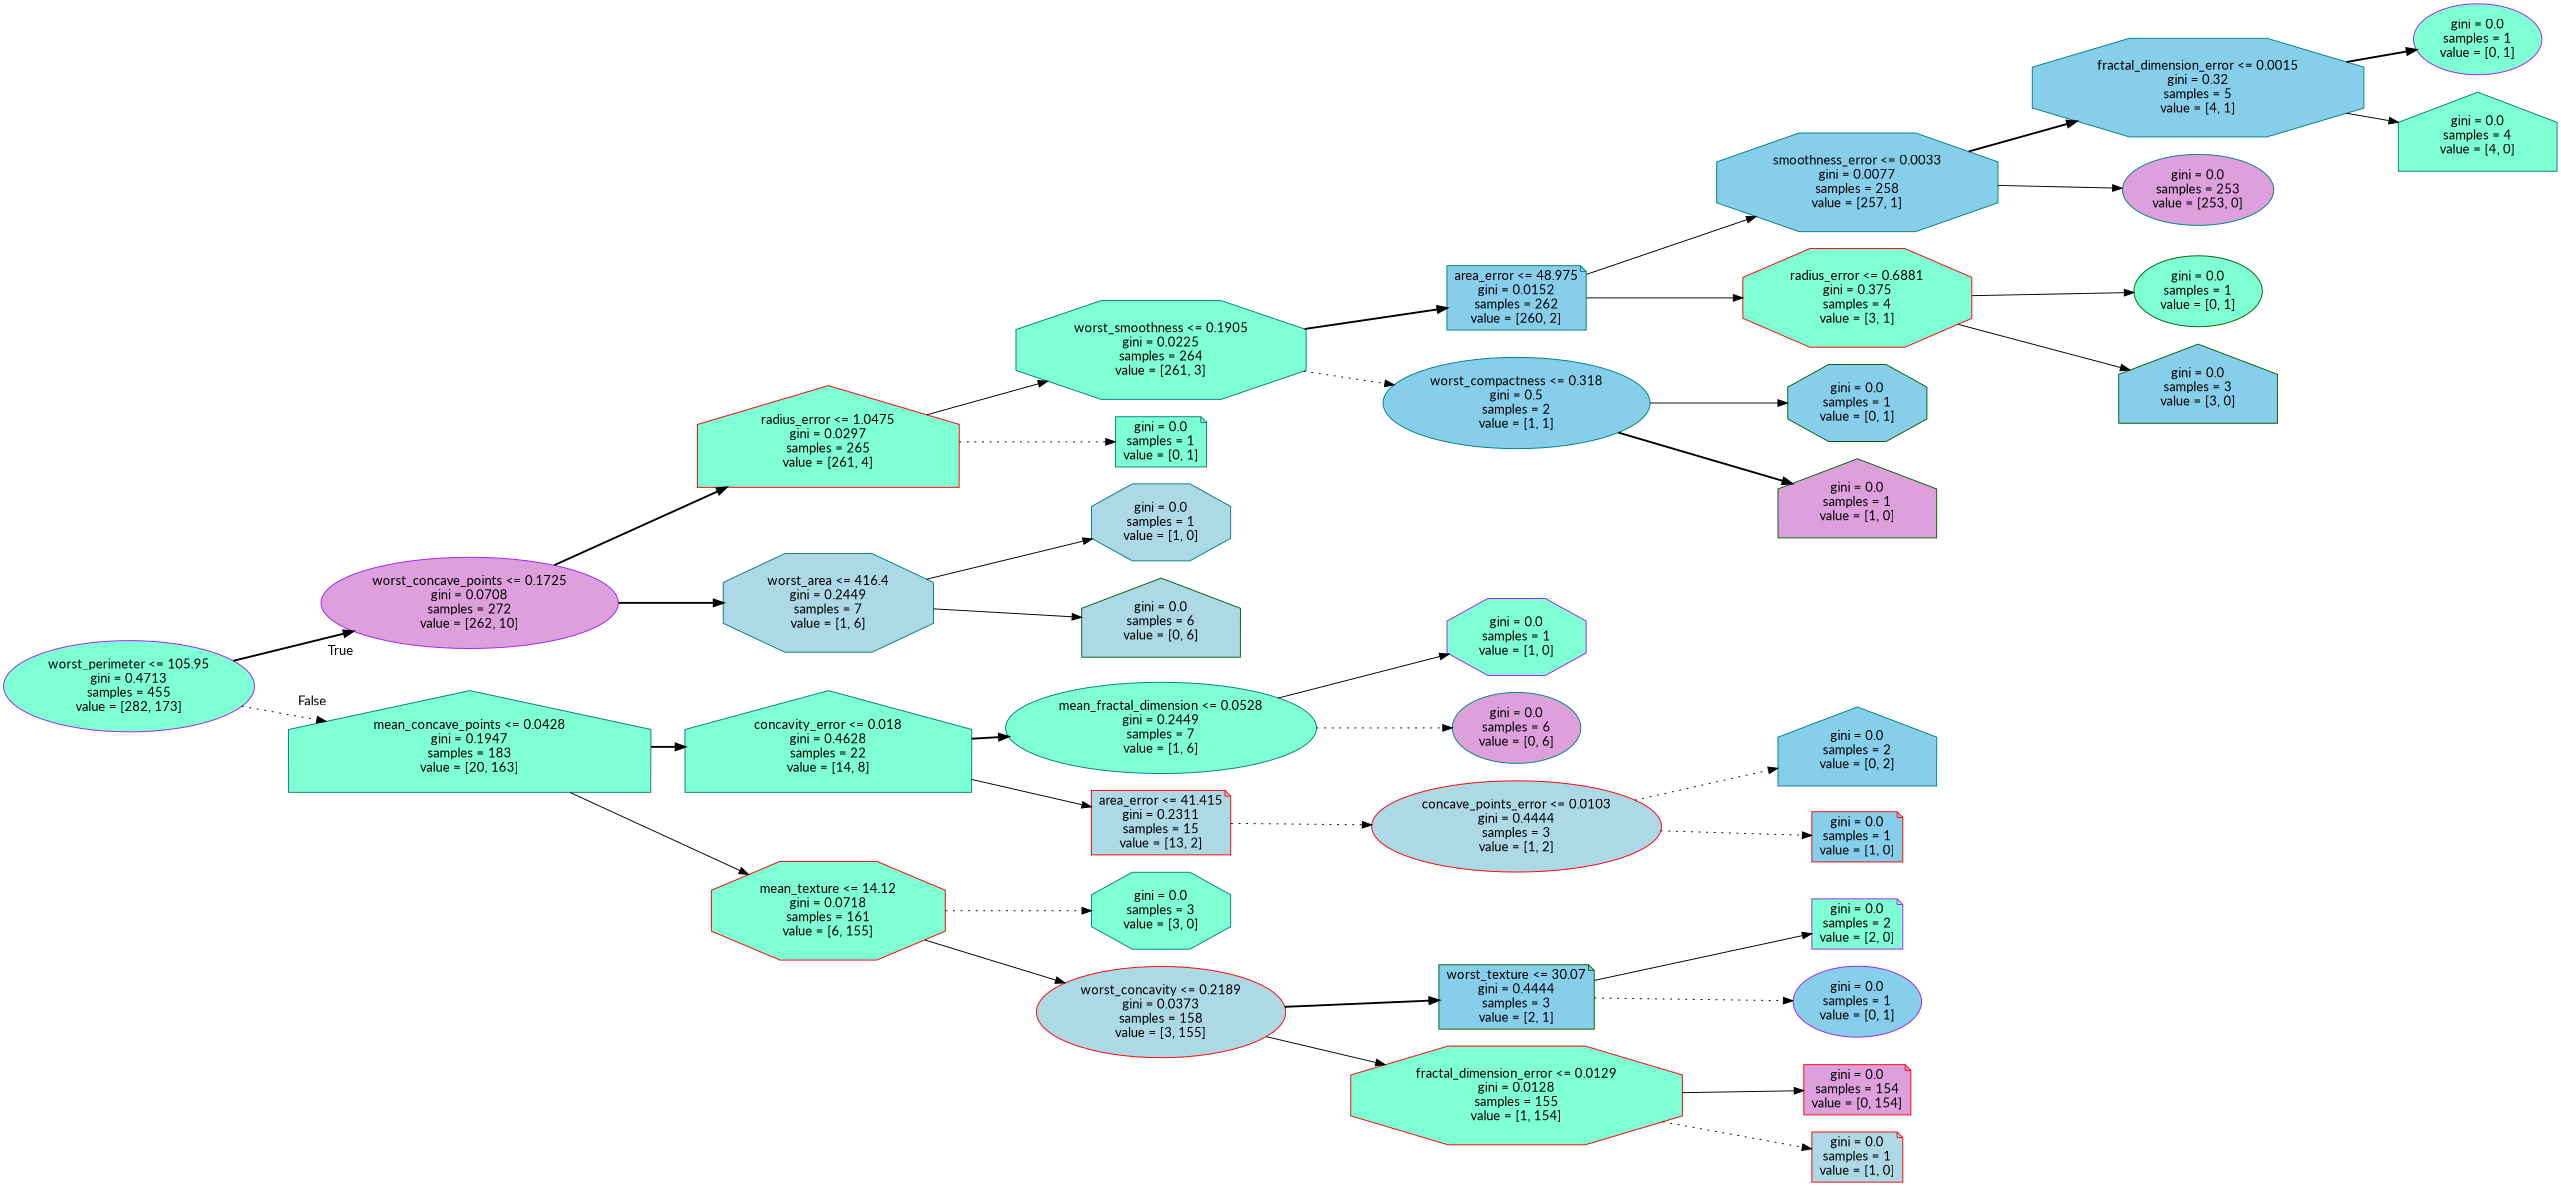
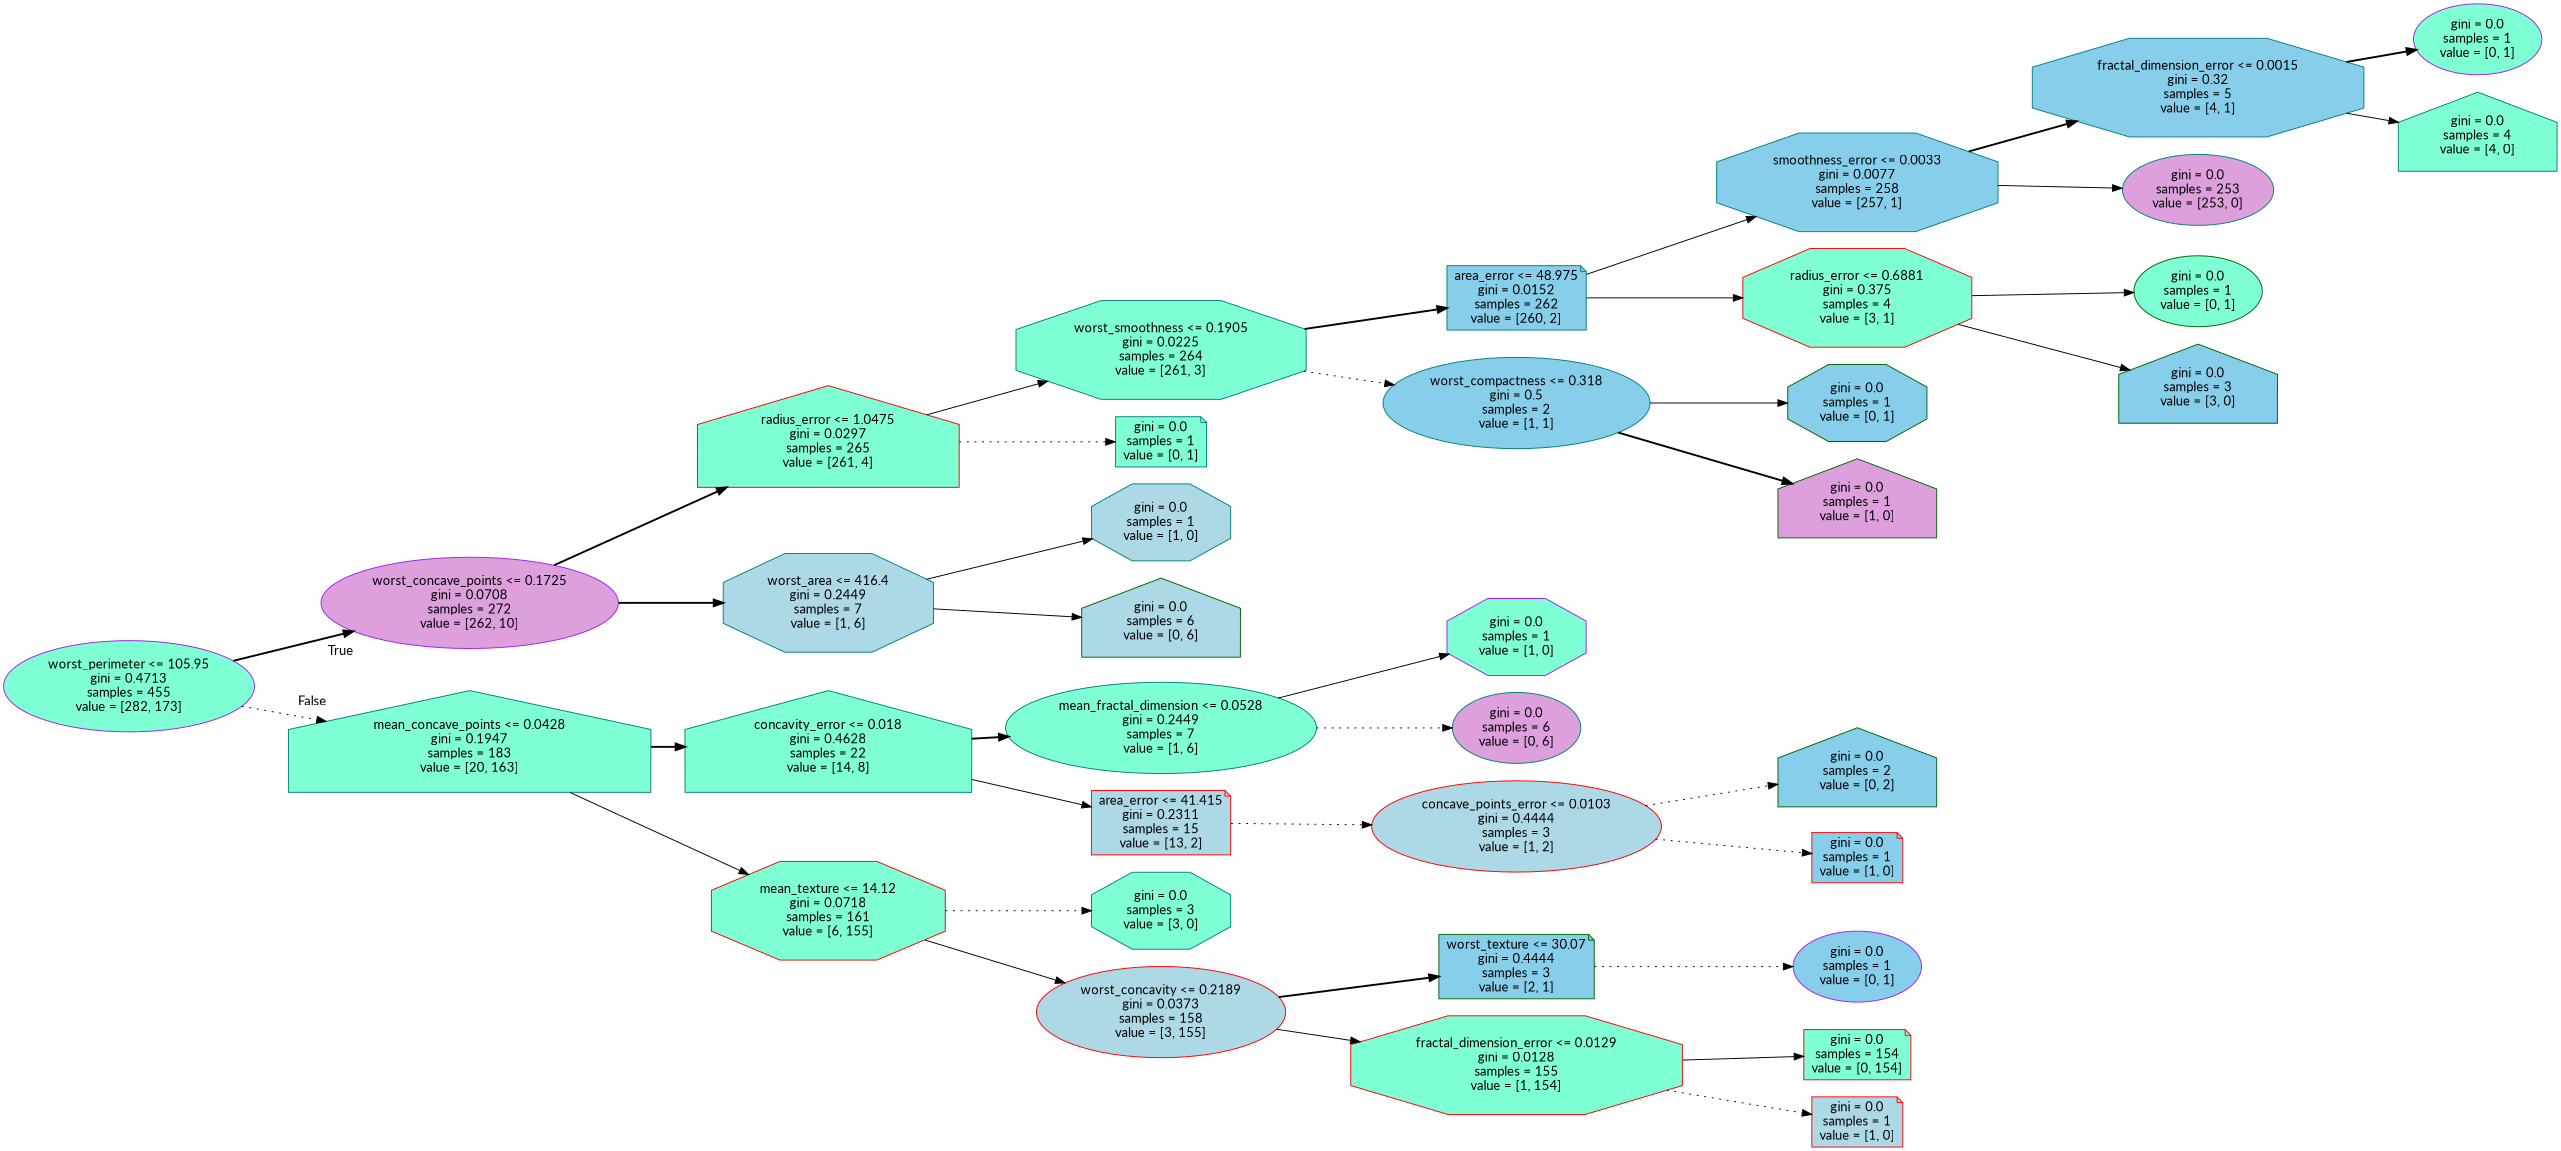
node "gini = 0.0 samples = 2 value = [0, 2]": color teal -> darkgreen
node "gini = 0.0 samples = 2 value = [2, 0]": removed
node "gini = 0.0 samples = 154 value = [0, 154]": fillcolor plum -> aquamarine
